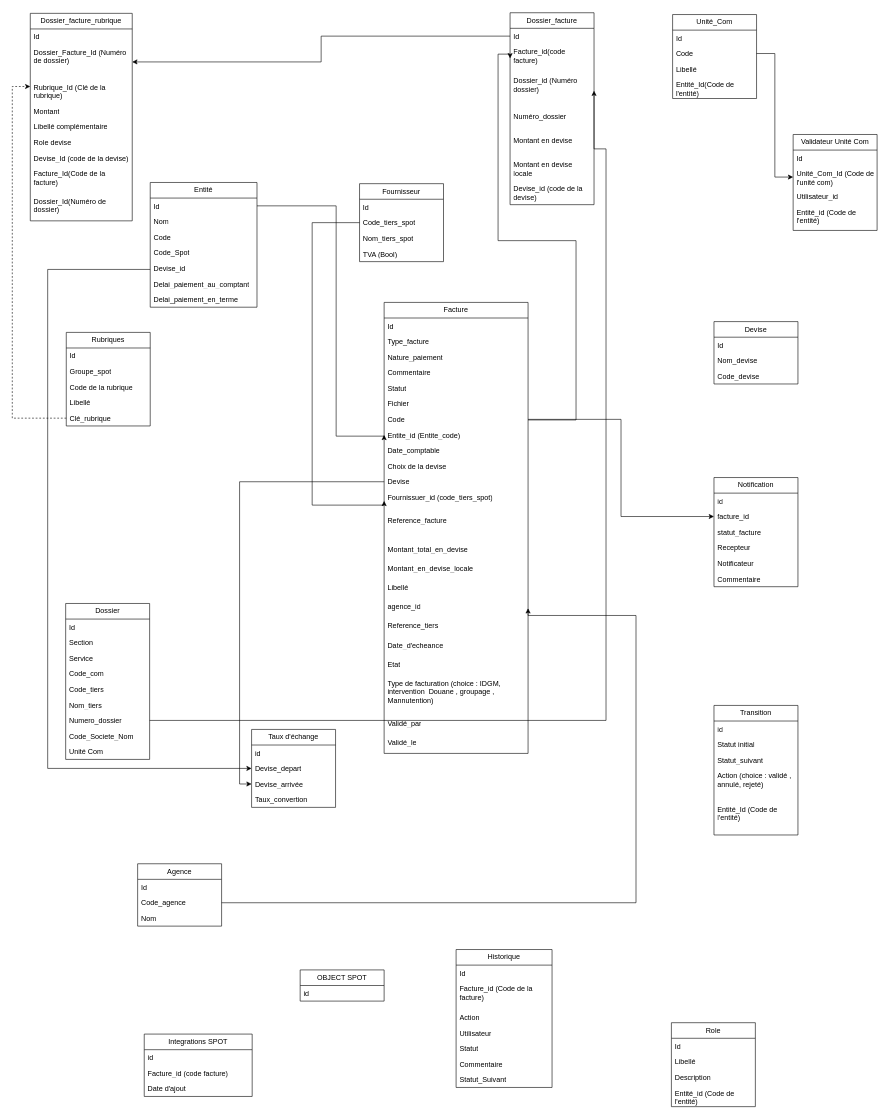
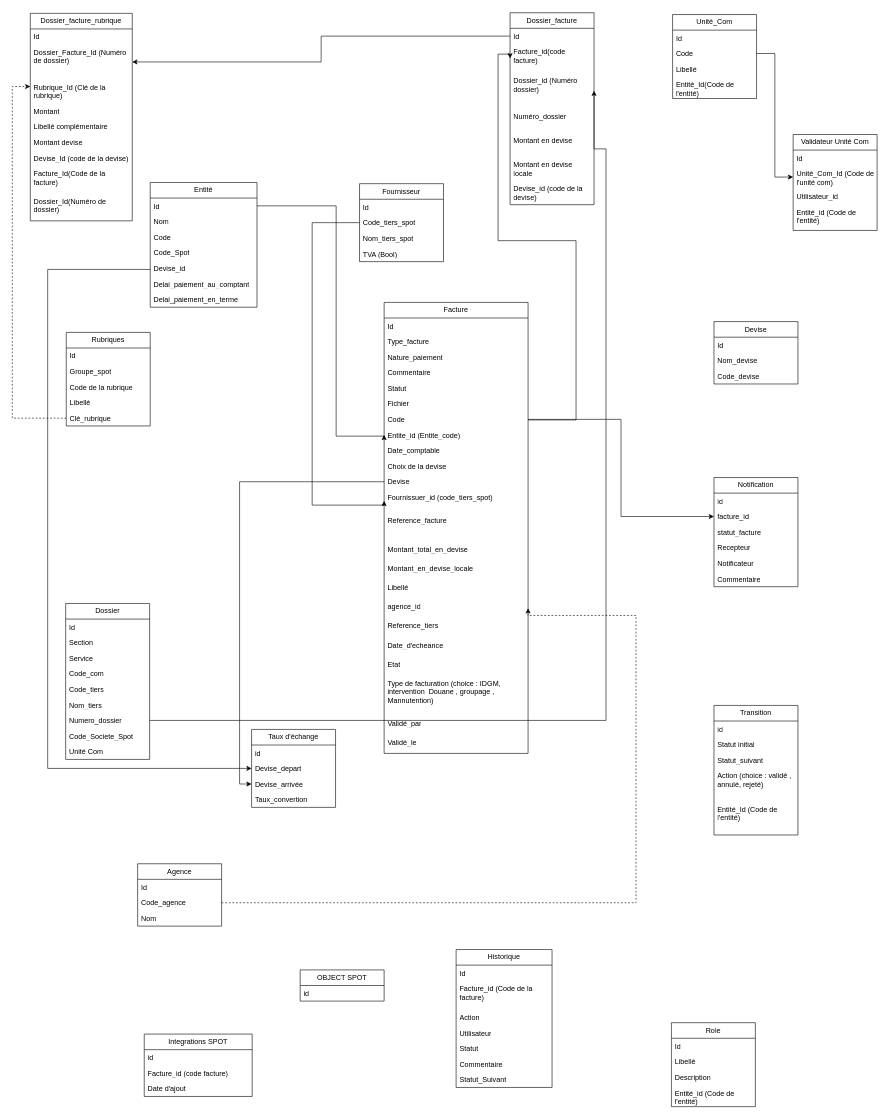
node "Role devise": label "Role devise" -> "Montant devise"
node "Code_Societe_Nom": label "Code_Societe_Nom" -> "Code_Societe_Spot"
edge "Code_agence" -> "agence_id": style solid -> dashed
